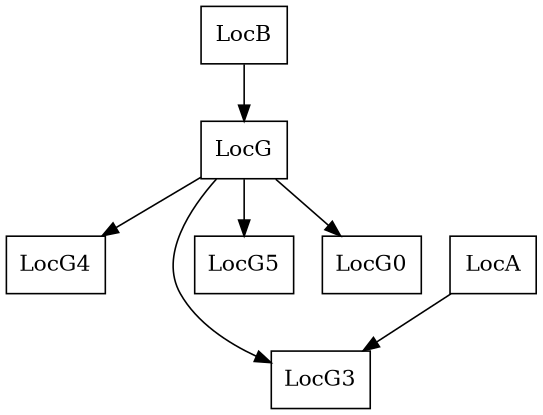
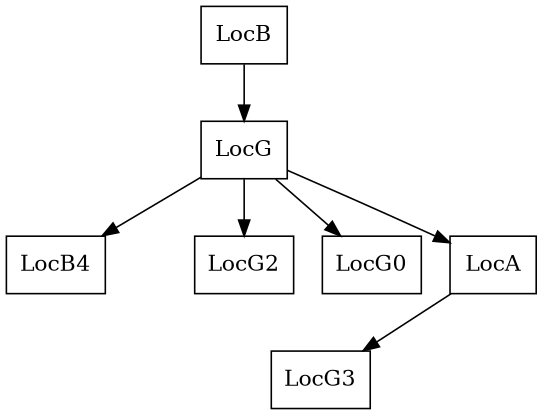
node "LocG4": label "LocG4" -> "LocB4"
node "LocG5": label "LocG5" -> "LocG2"
edge "LocG" -> "LocG3": now "LocG" -> "LocA"
